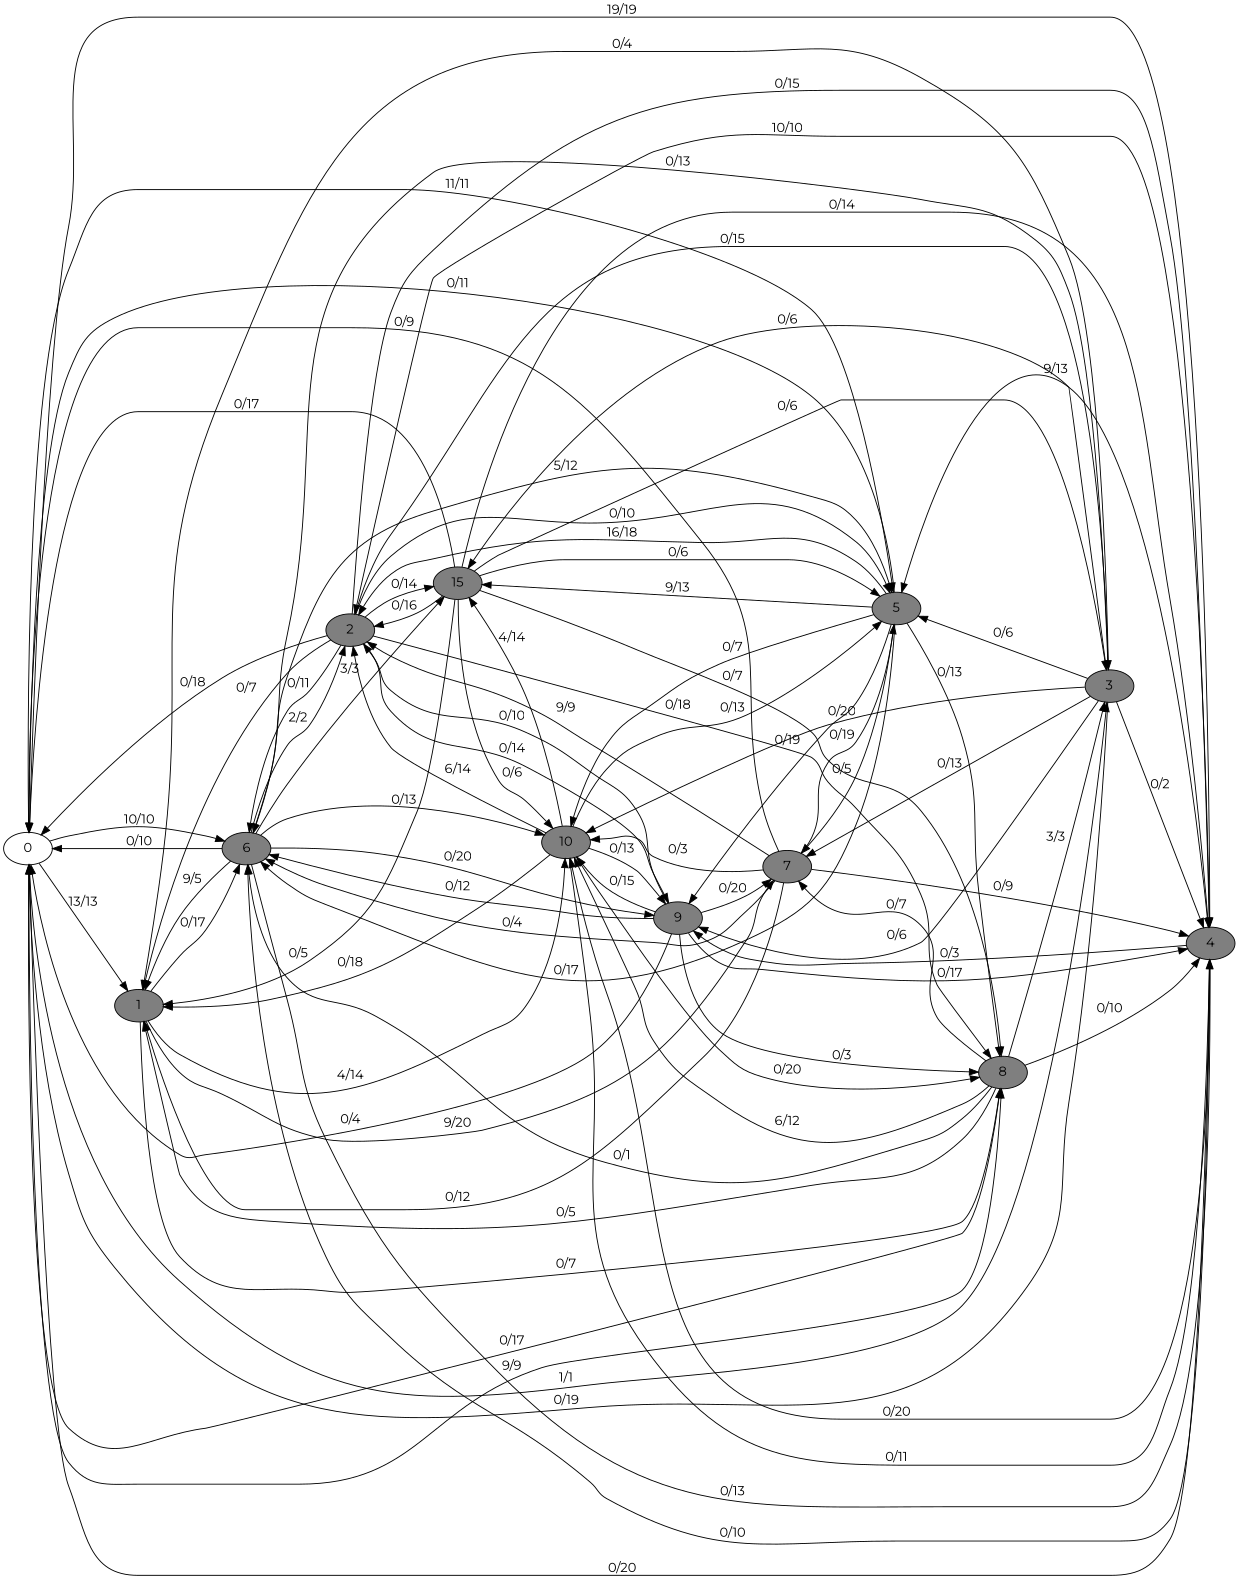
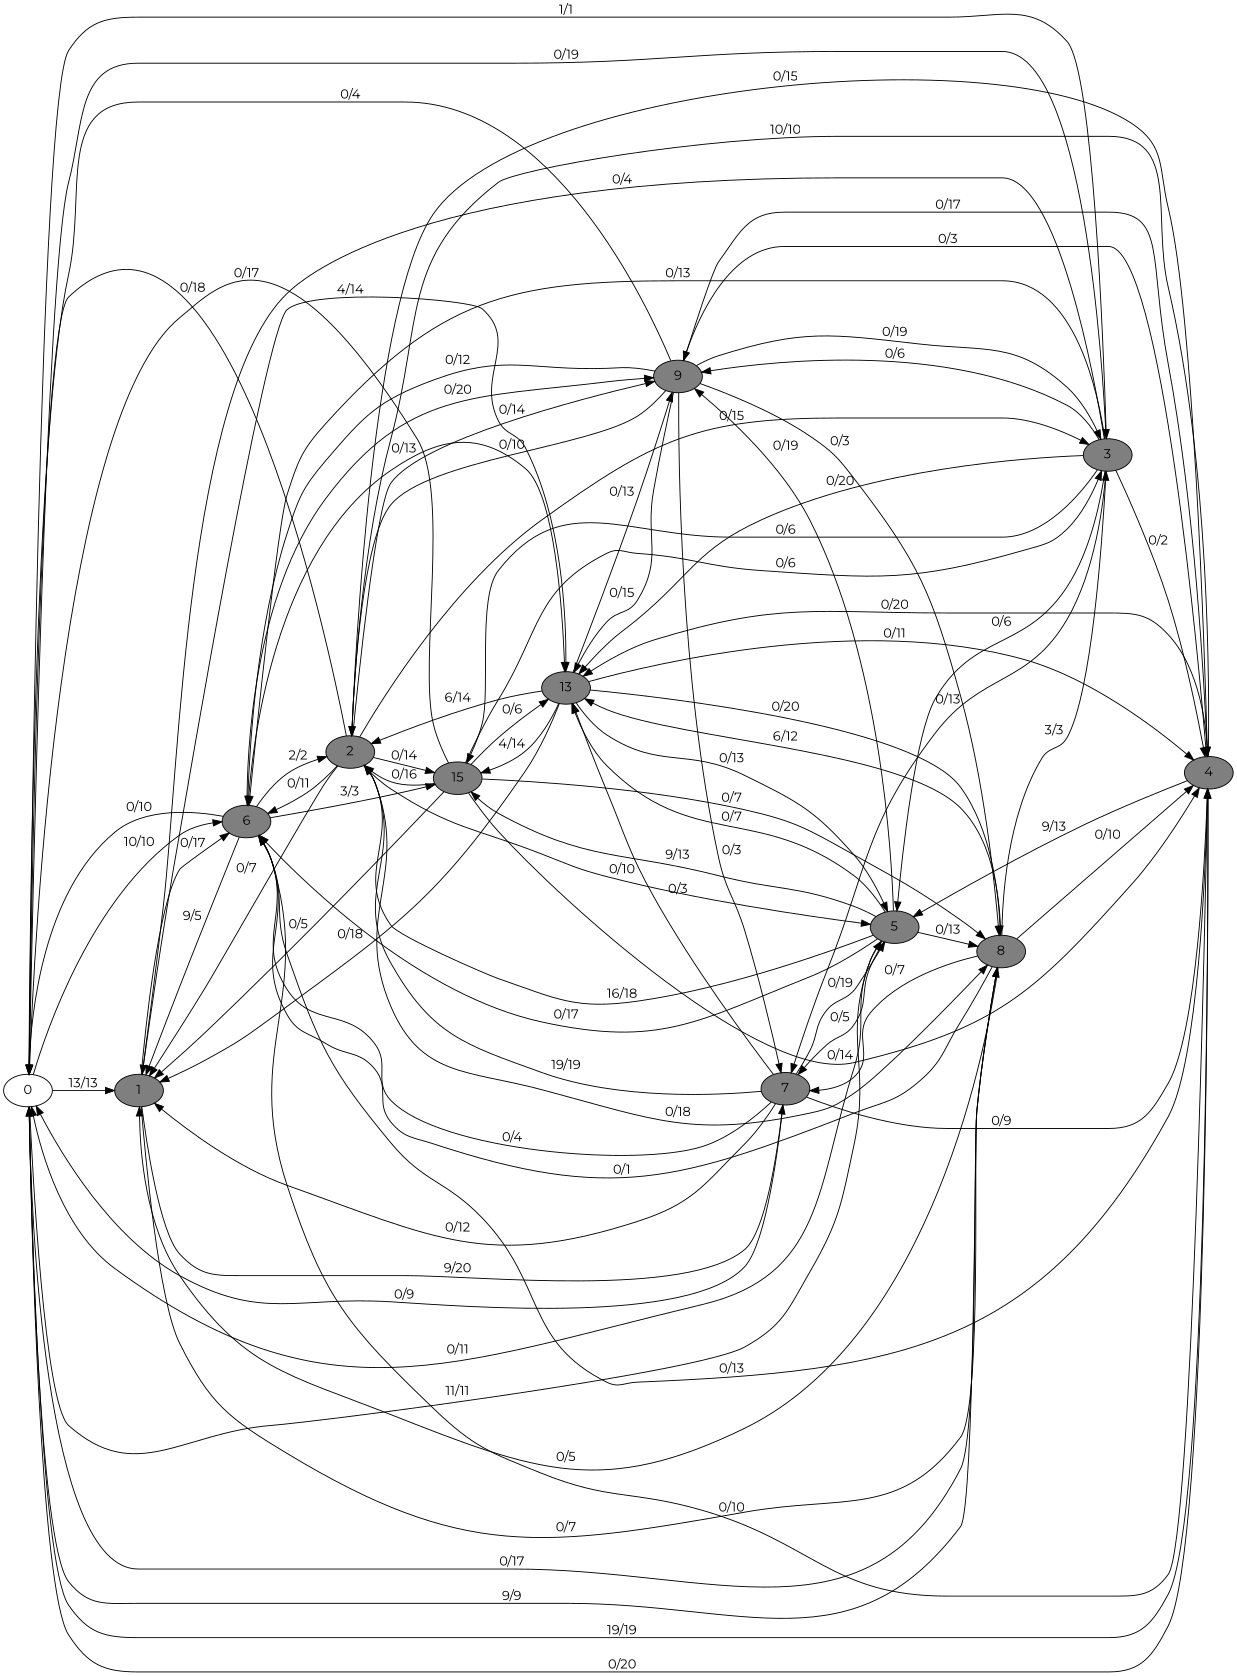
edge "9" -> "3": added, label "0/19"
edge "6" -> "5": removed, label "5/12"
edge "15" -> "5": removed, label "0/6"
edge "7" -> "2": label "9/9" -> "19/19"
node "10": label "10" -> "13"
edge "9" -> "7": label "0/20" -> "0/3"
